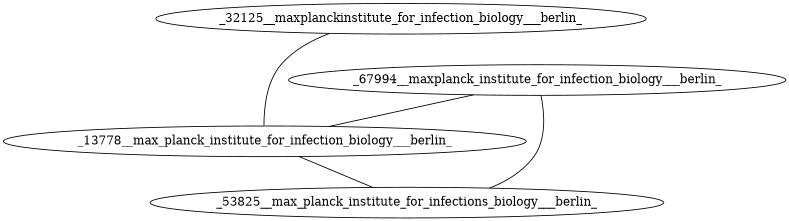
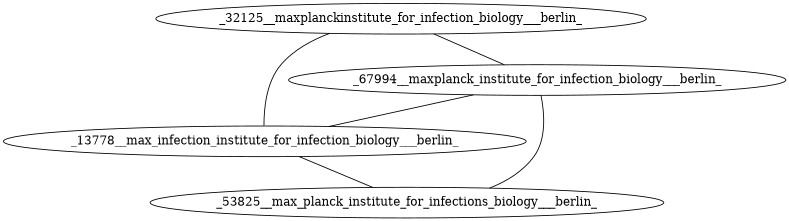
edge "_32125__maxplanckinstitute_for_infection_biology___berlin_" -- "_67994__maxplanck_institute_for_infection_biology___berlin_": added
node "_13778__max_planck_institute_for_infection_biology___berlin_": label "_13778__max_planck_institute_for_infection_biology___berlin_" -> "_13778__max_infection_institute_for_infection_biology___berlin_"
